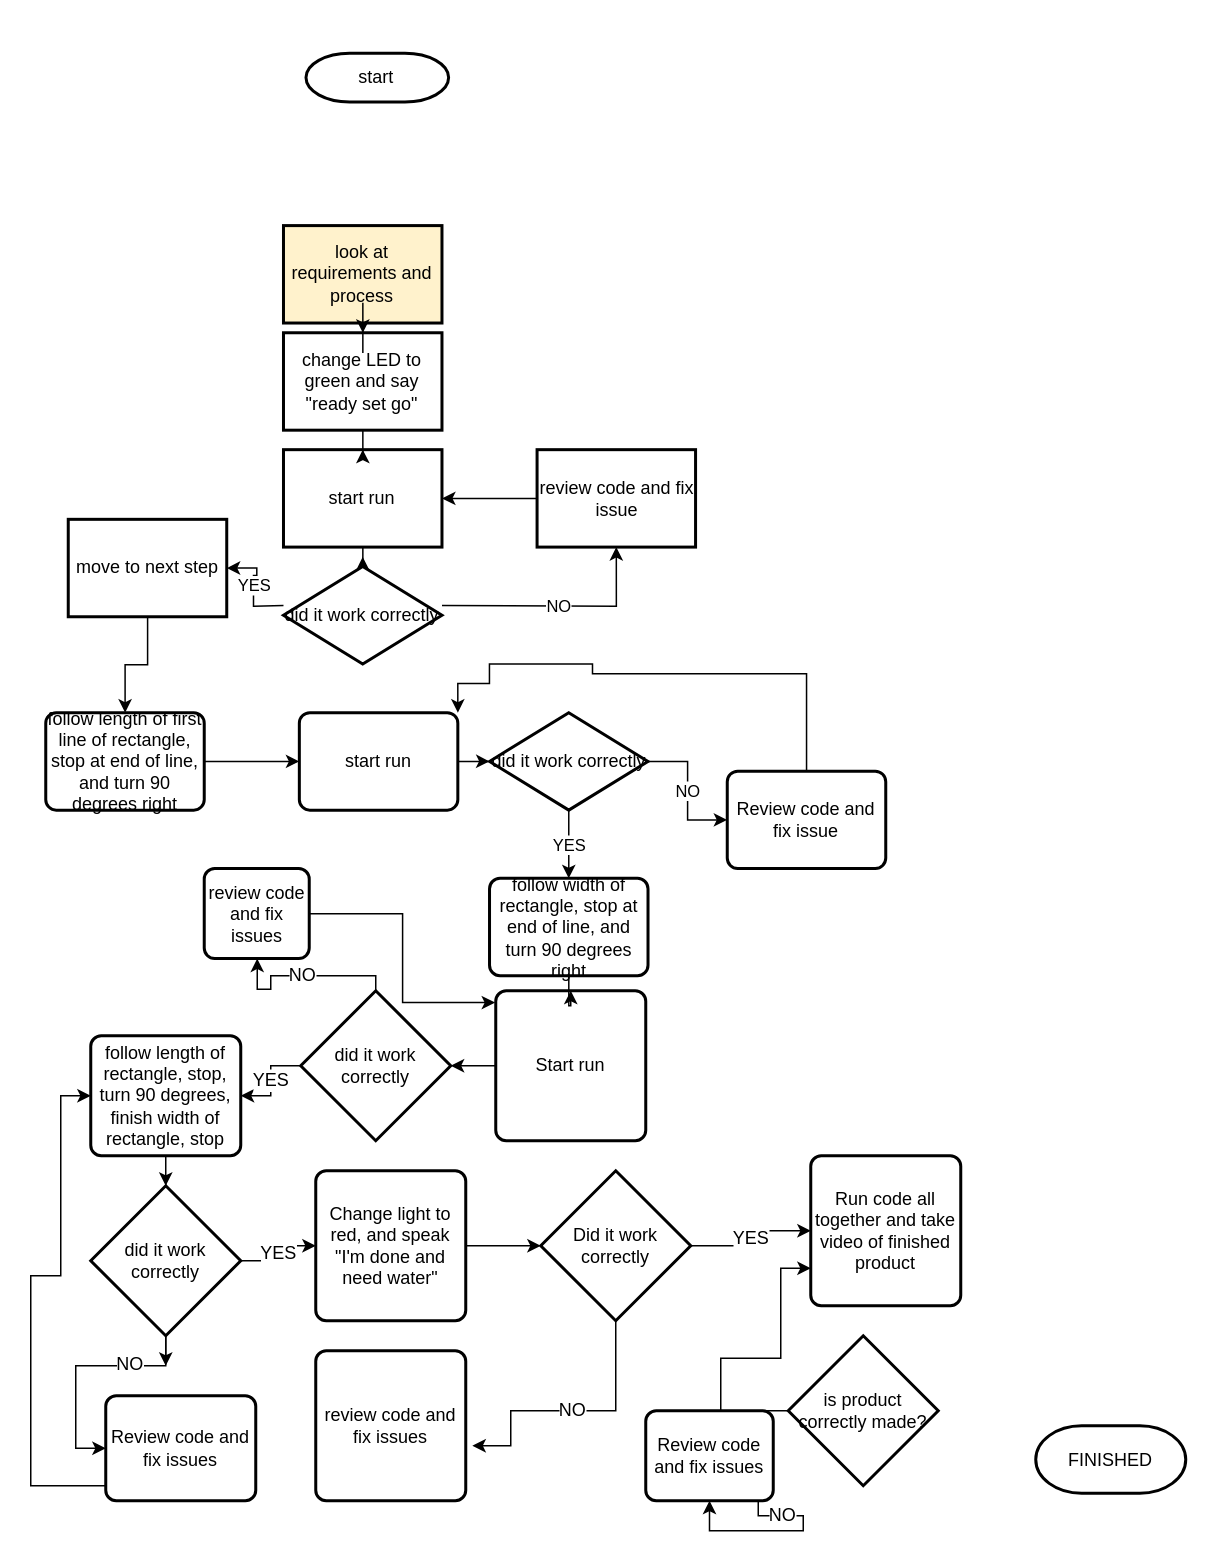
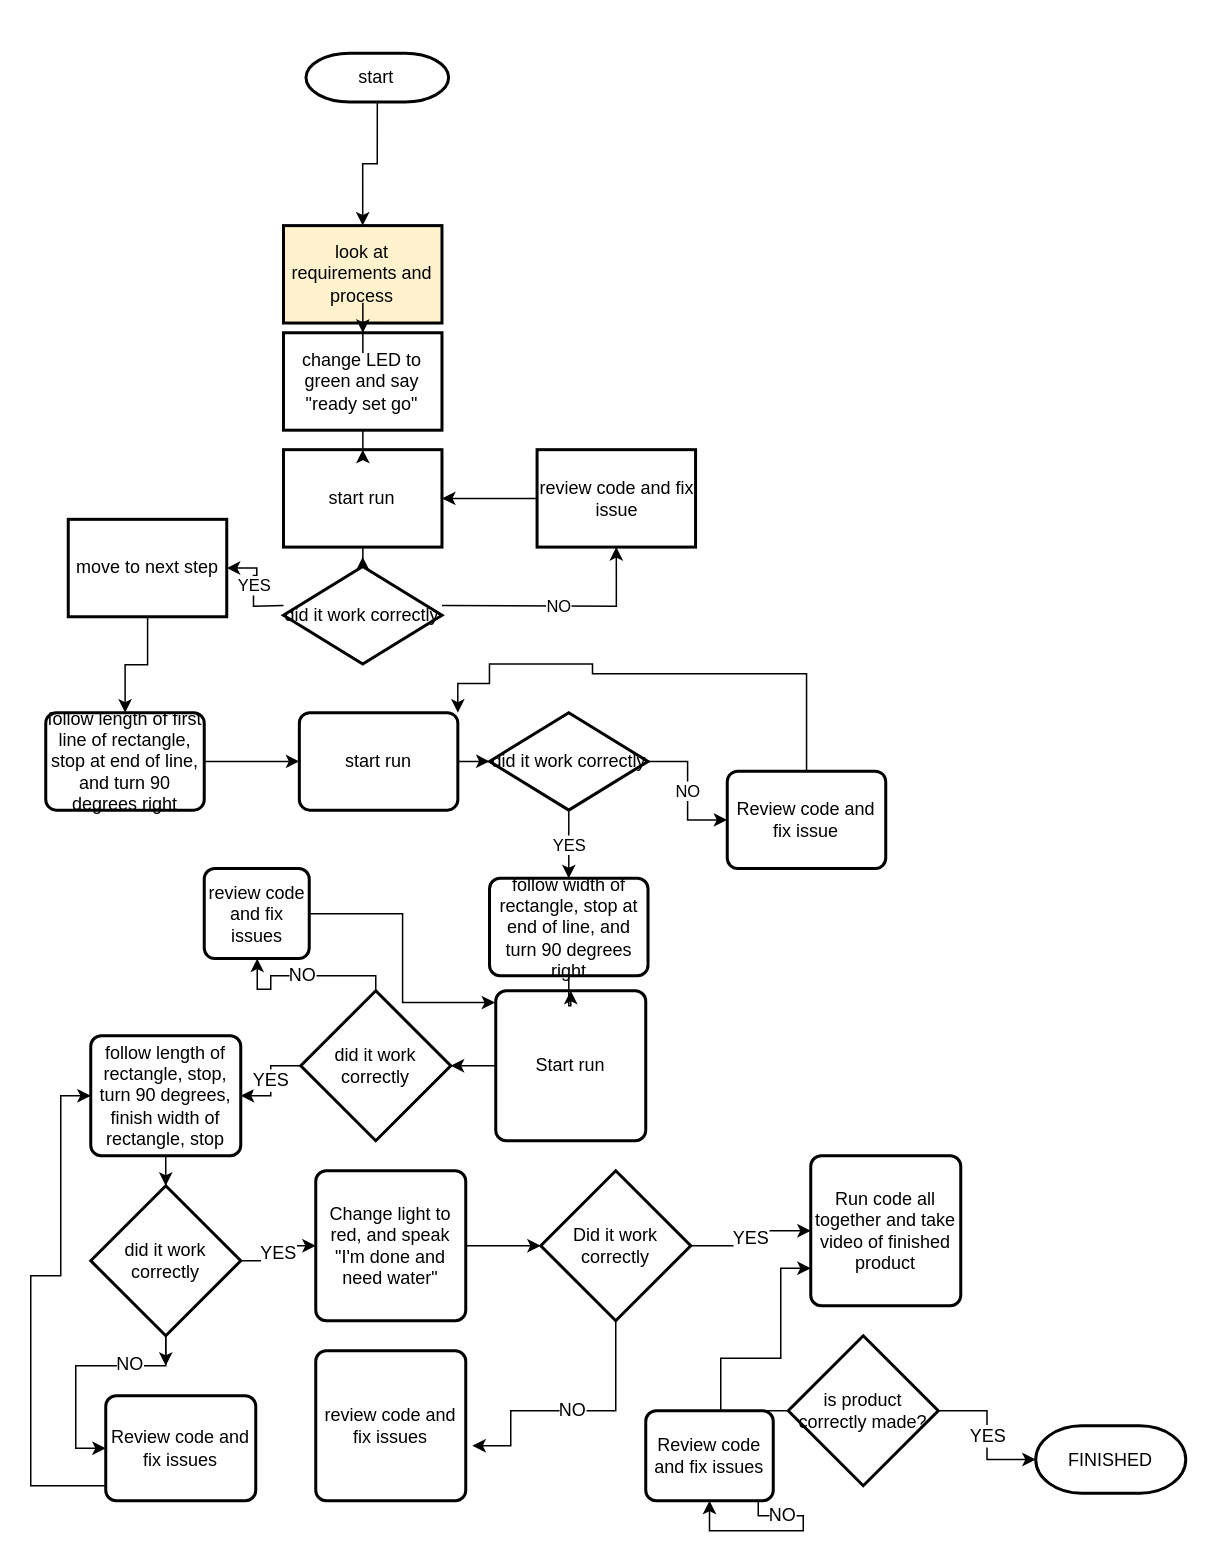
edge "start" -> "look at requirements and process": added
edge "is product correctly made?" -> "FINISHED": added, label "YES"
